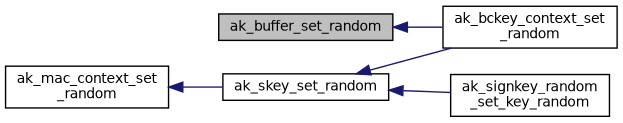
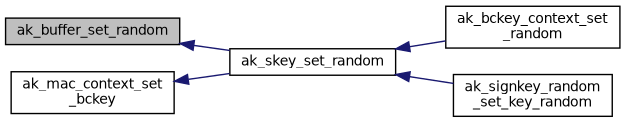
edge "ak_bckey_context_set _random" -> "ak_buffer_set_random": now "ak_skey_set_random" -> "ak_buffer_set_random"
node "ak_mac_context_set _random": label "ak_mac_context_set _random" -> "ak_mac_context_set _bckey"
